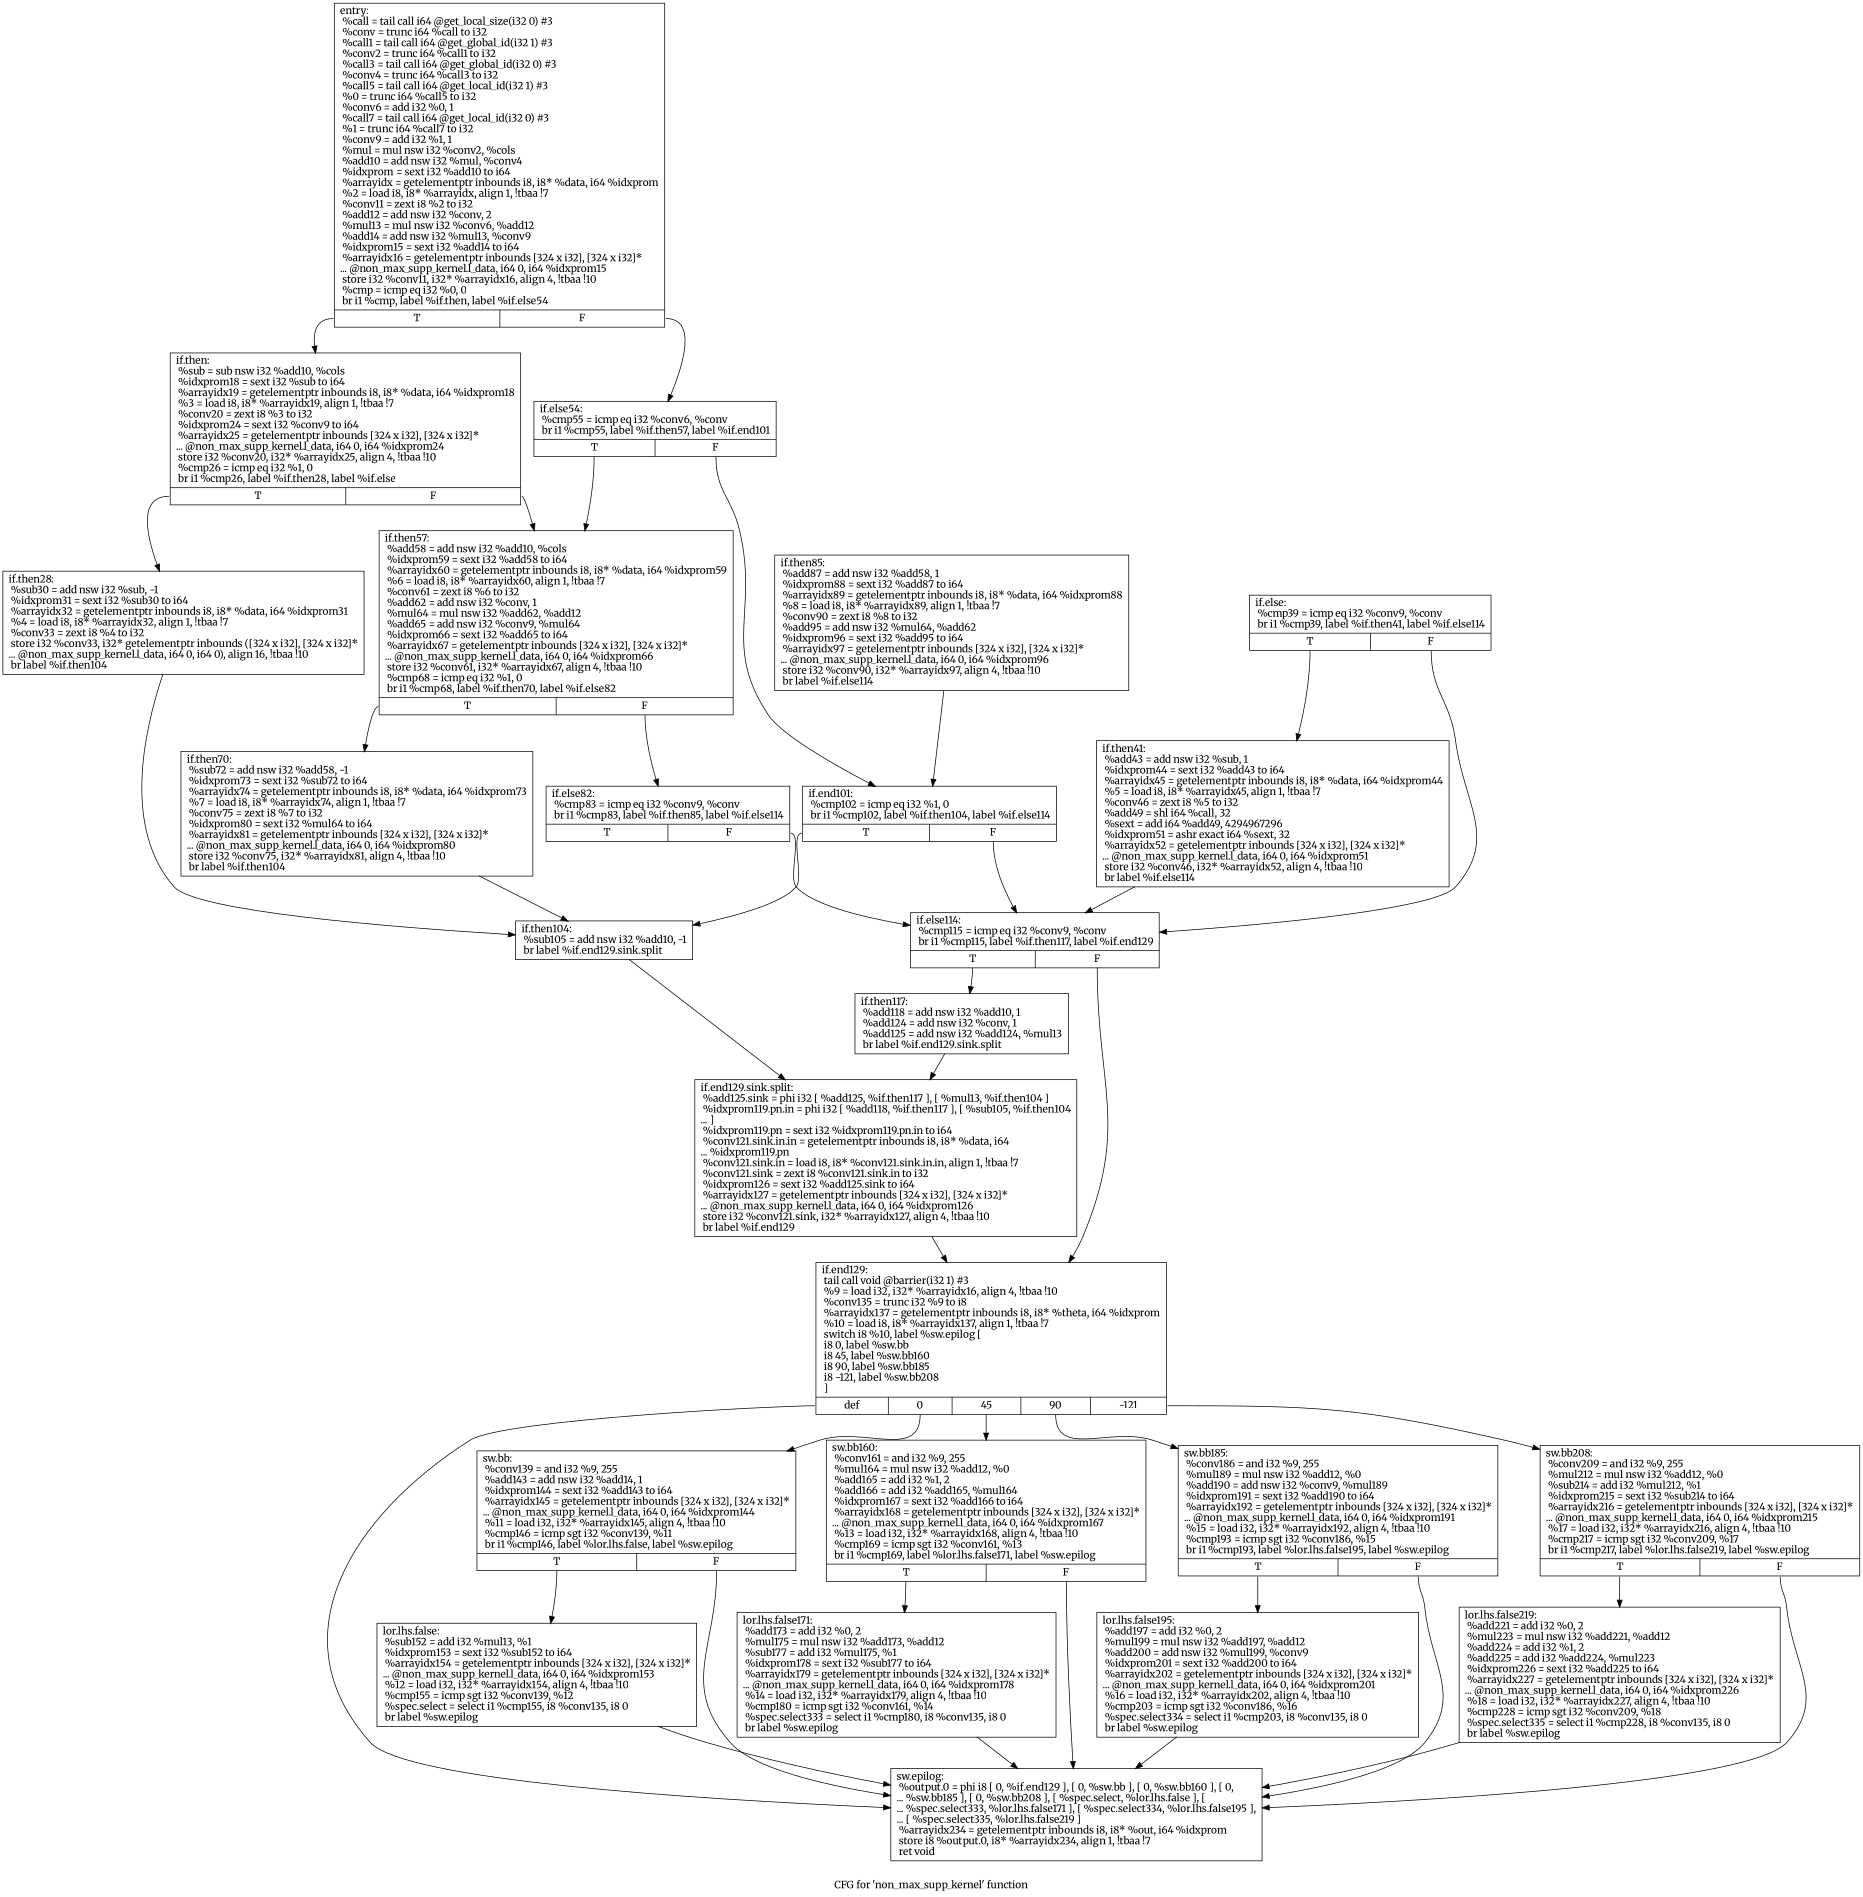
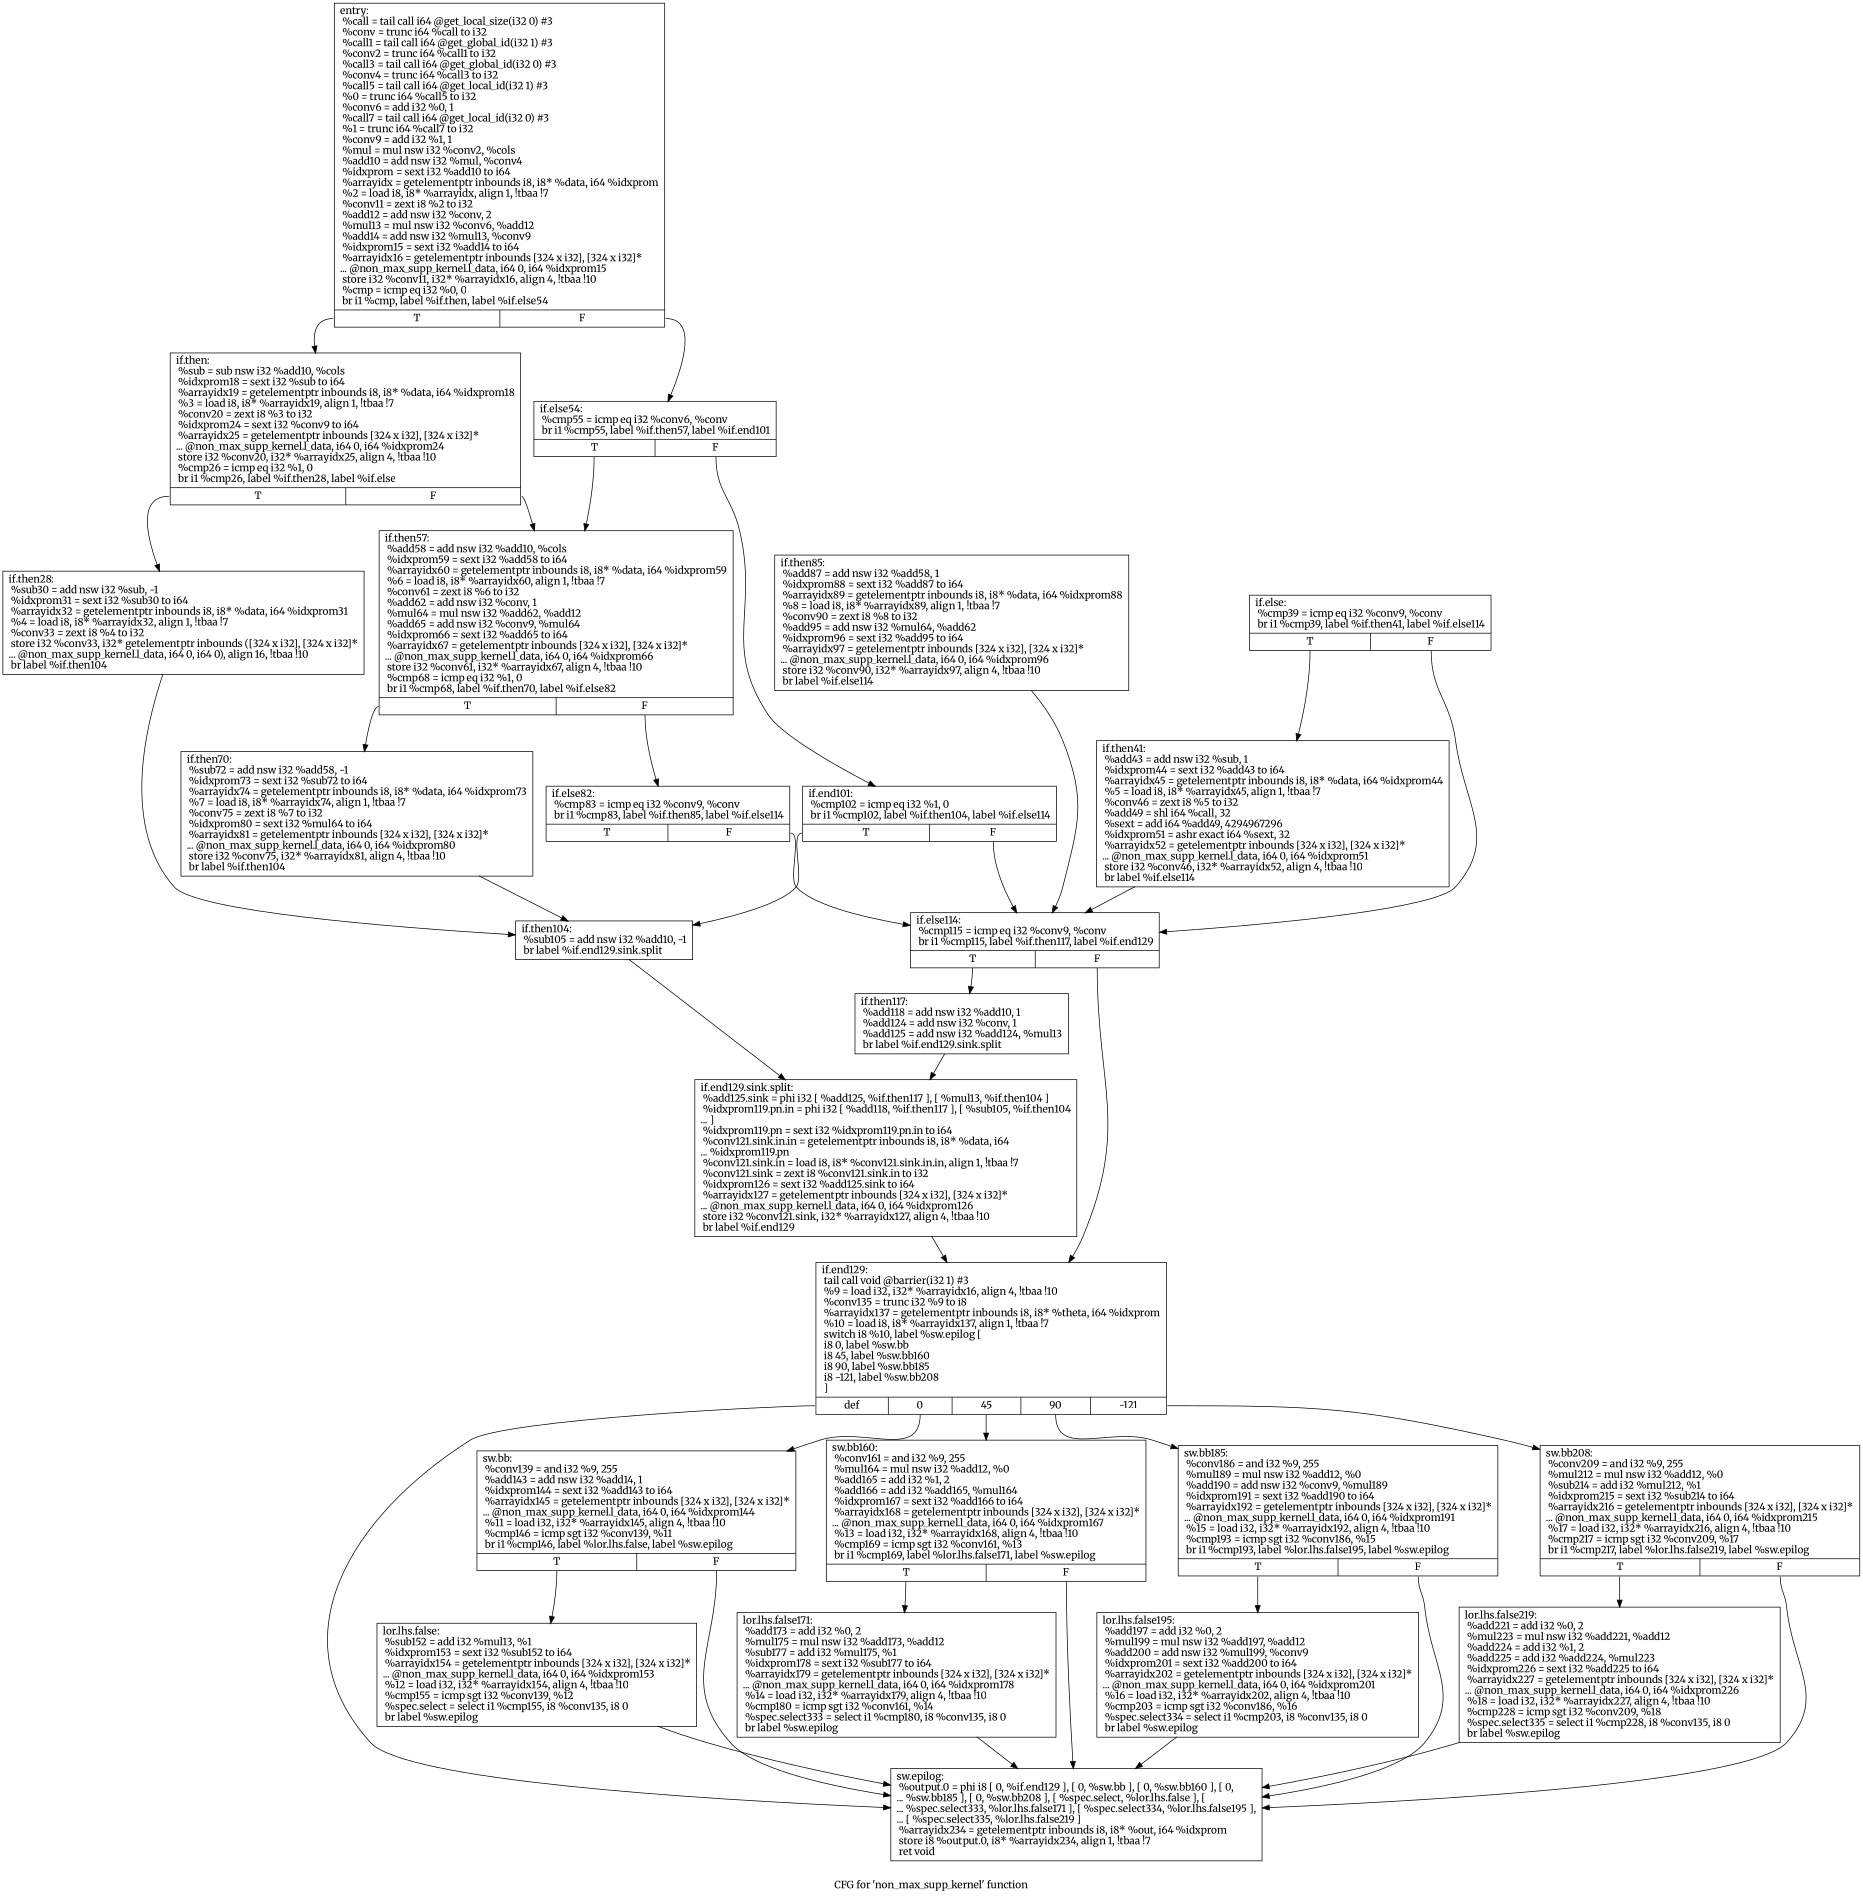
edge "if.then85:" -> "if.end101:": now "if.then85:" -> "if.else114:"
